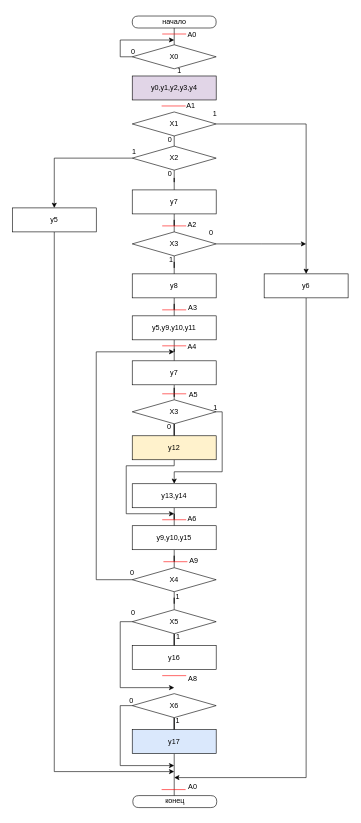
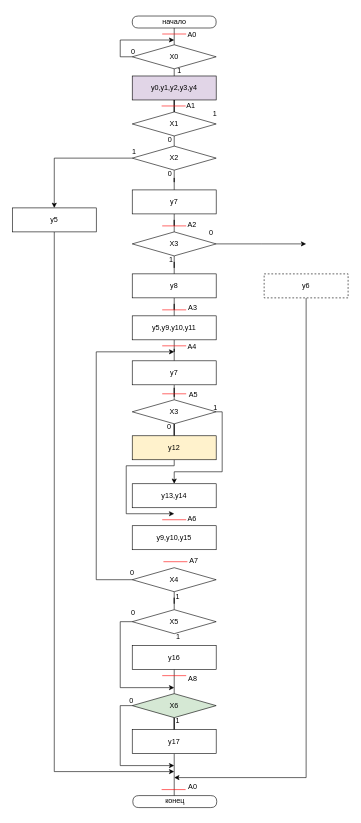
edge "X0" -- "y0,y1,y2,y3,y4": added
edge "y0,y1,y2,y3,y4" -- "X1": added
edge "X1" -> "y6": removed
node "y6": style solid -> dashed
edge "y13,y14" -- "y9,y10,y15": removed
edge "y9,y10,y15" -- "X4": removed
node "A9": label "A9" -> "A7"
edge "X5" -- "y16": removed
edge "y16" -- "X6": added
node "X6": fillcolor #ffffff -> #d5e8d4
node "y17": fillcolor #dae8fc -> #ffffff
